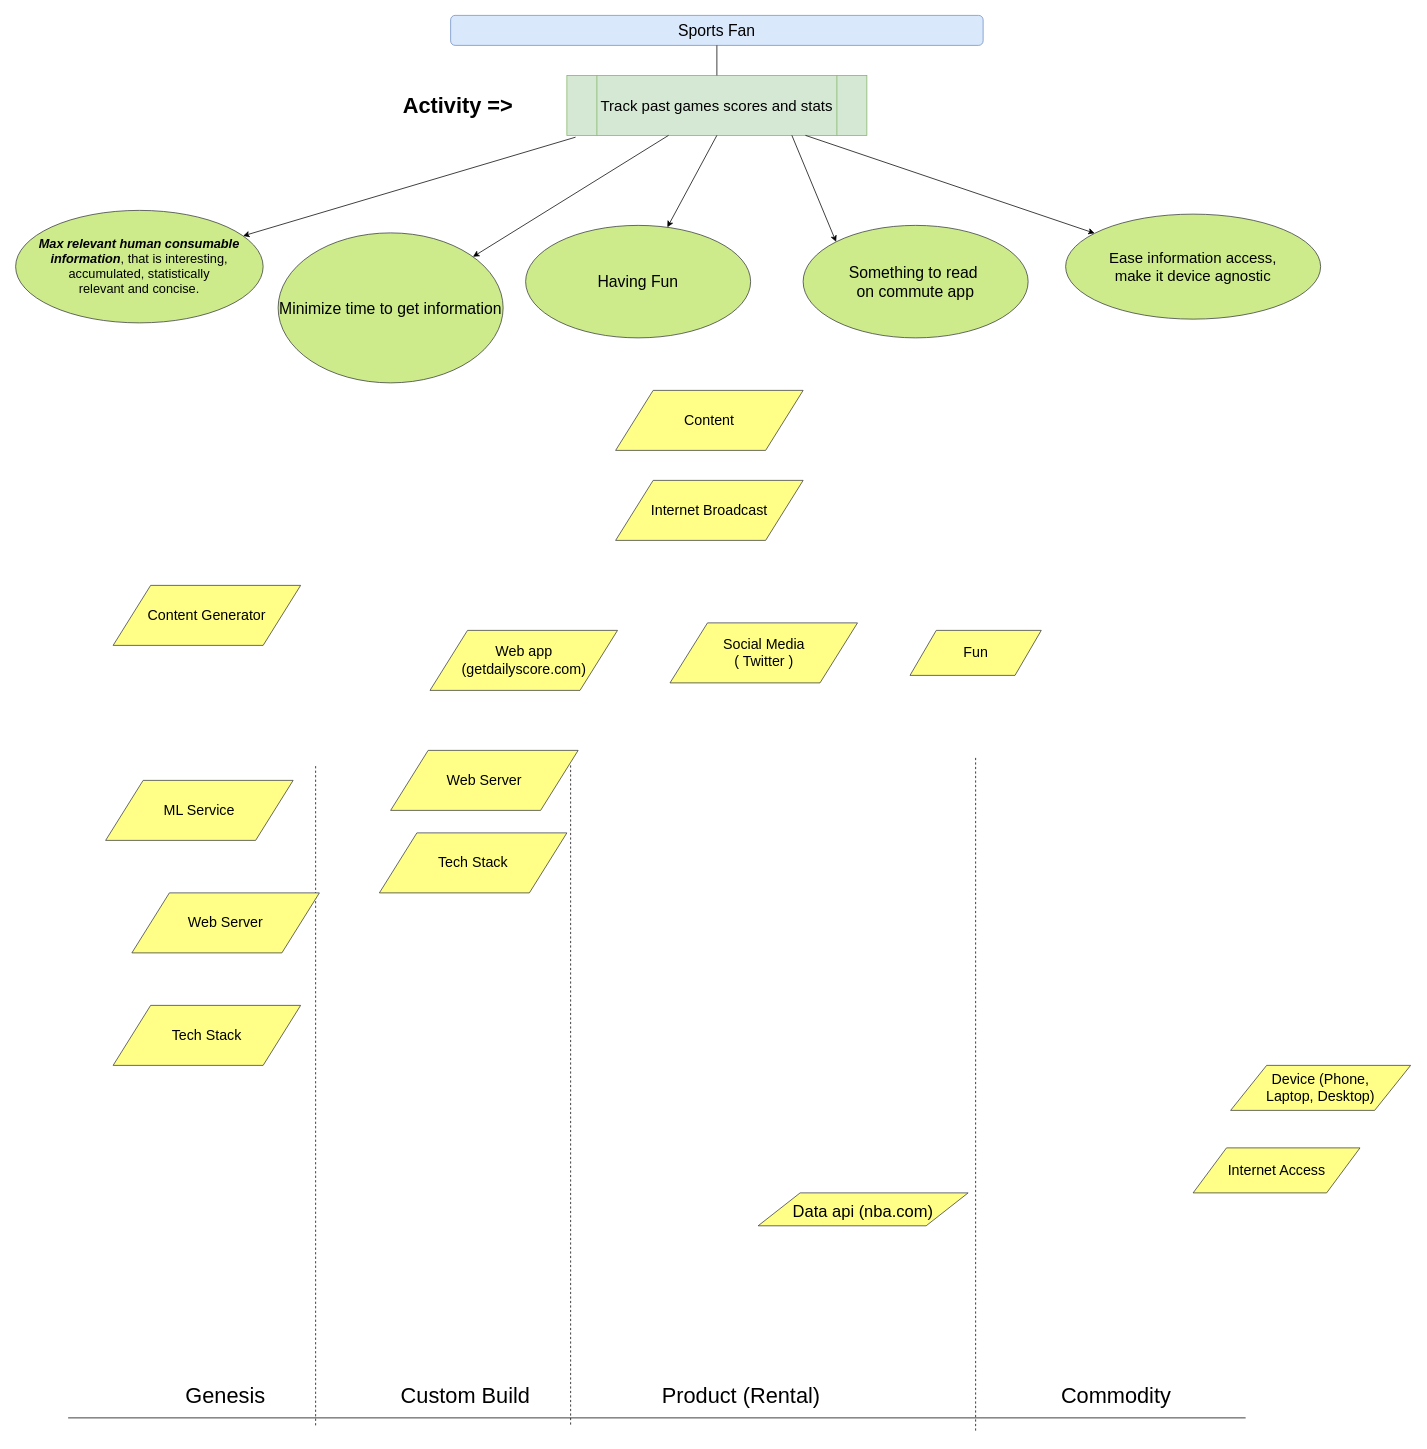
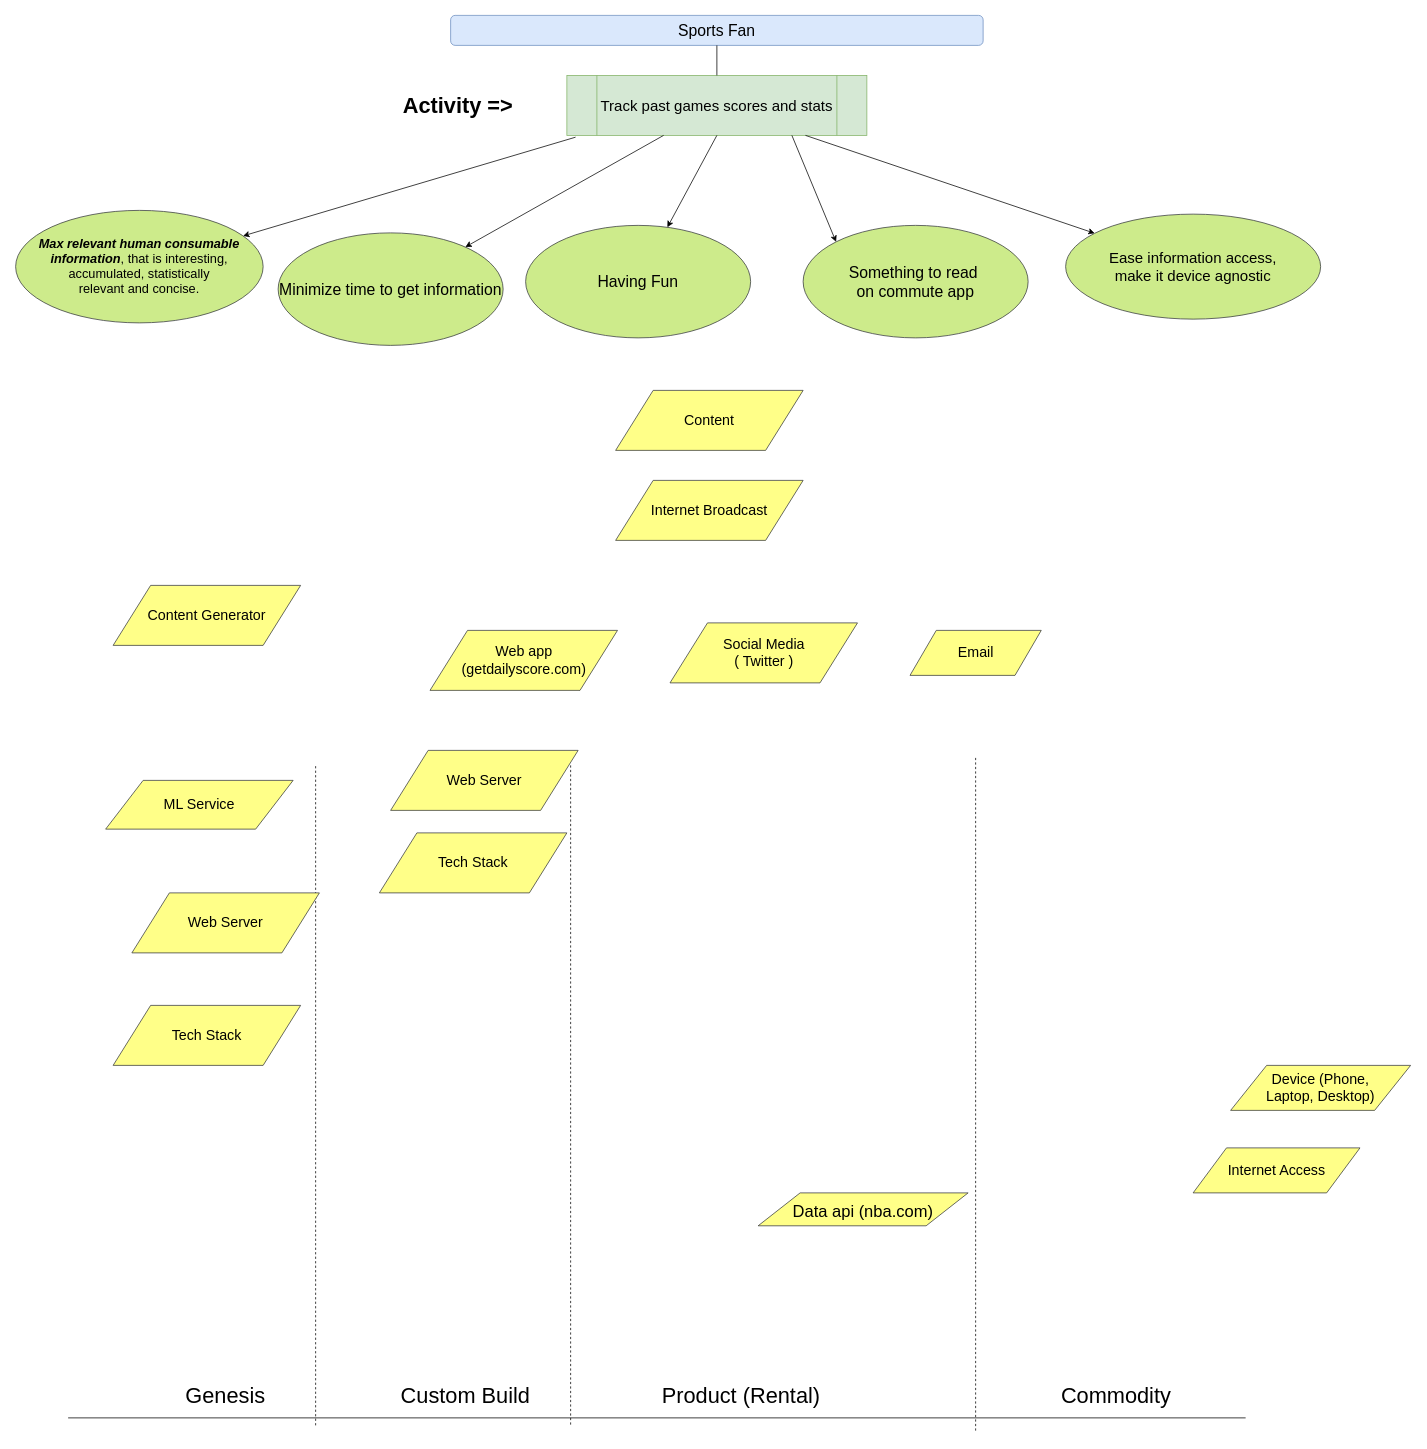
node "Minimize time to get information": size 225x150 -> 225x113
node "Fun": label "Fun" -> "Email"
node "ML Service": size 188x60 -> 188x49
